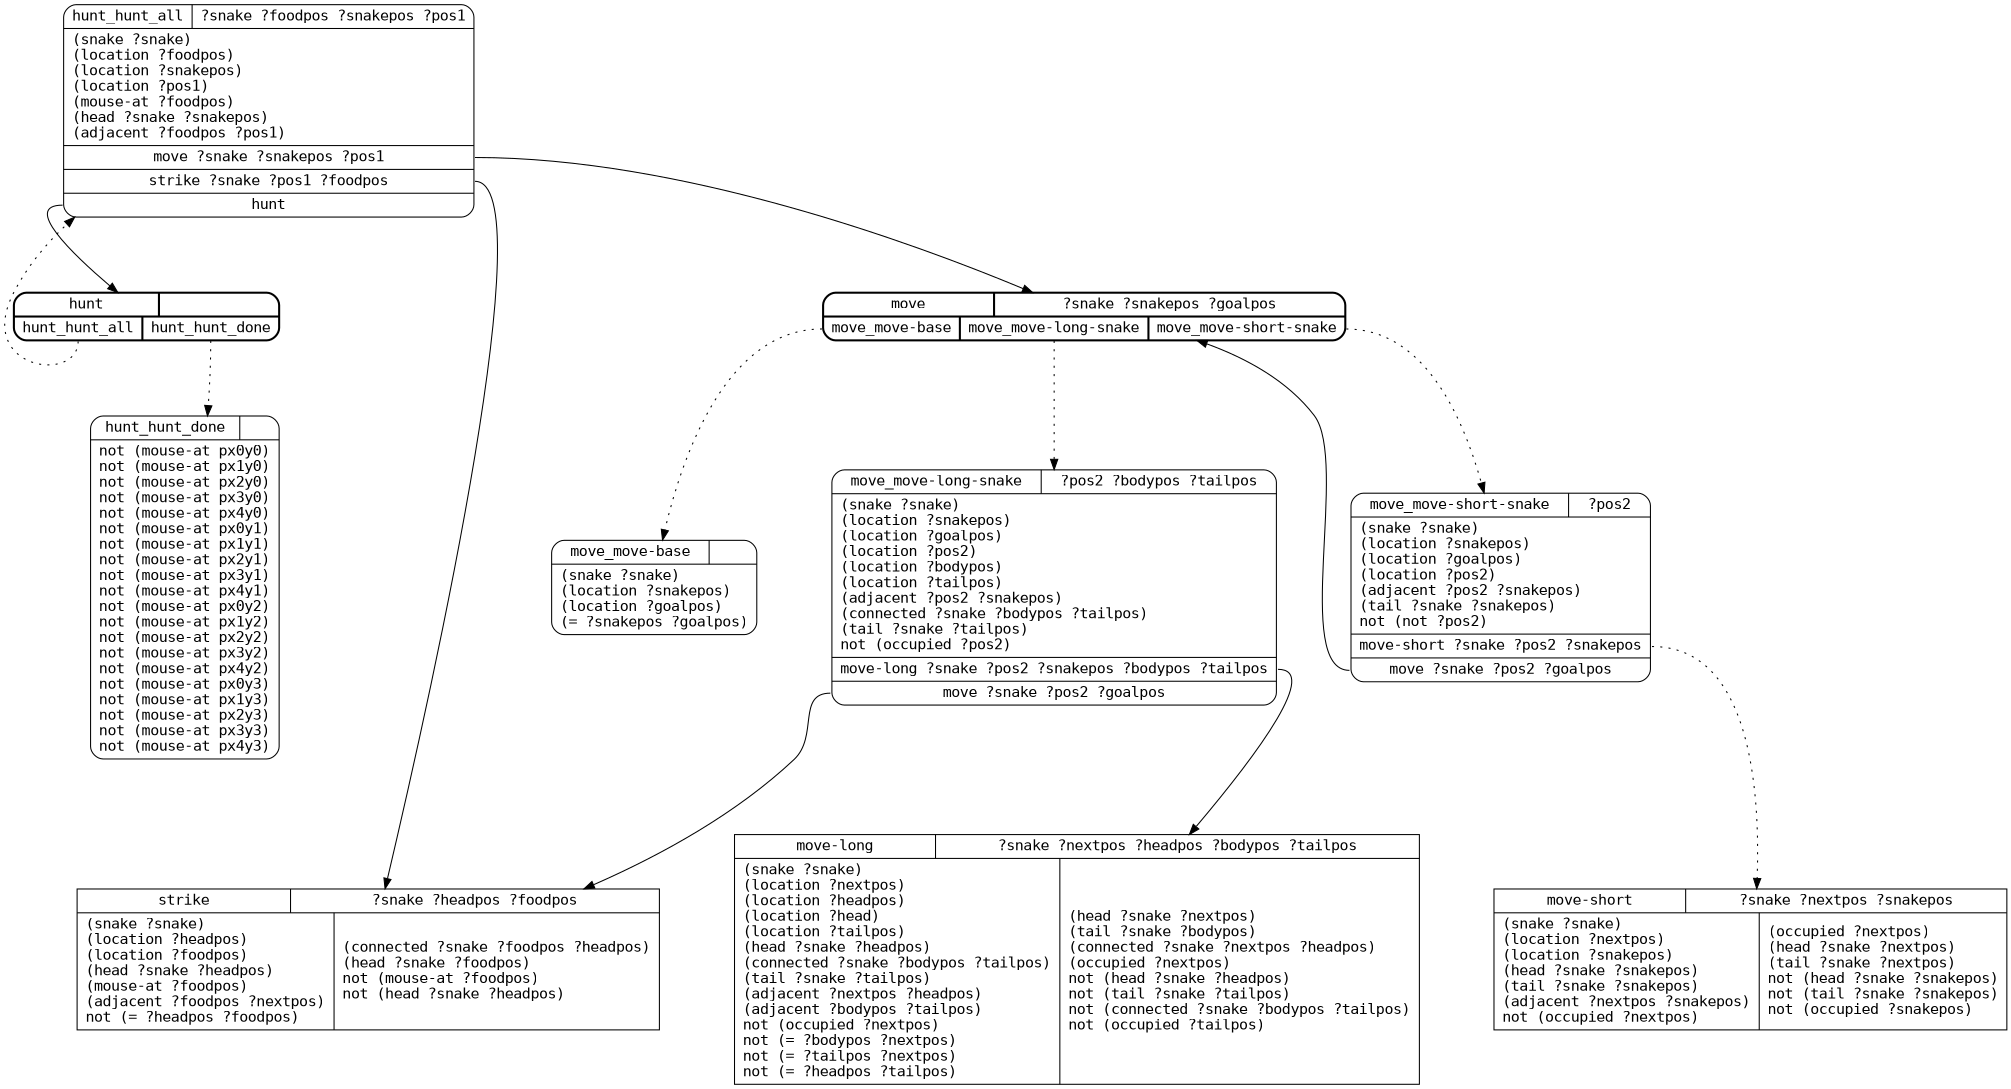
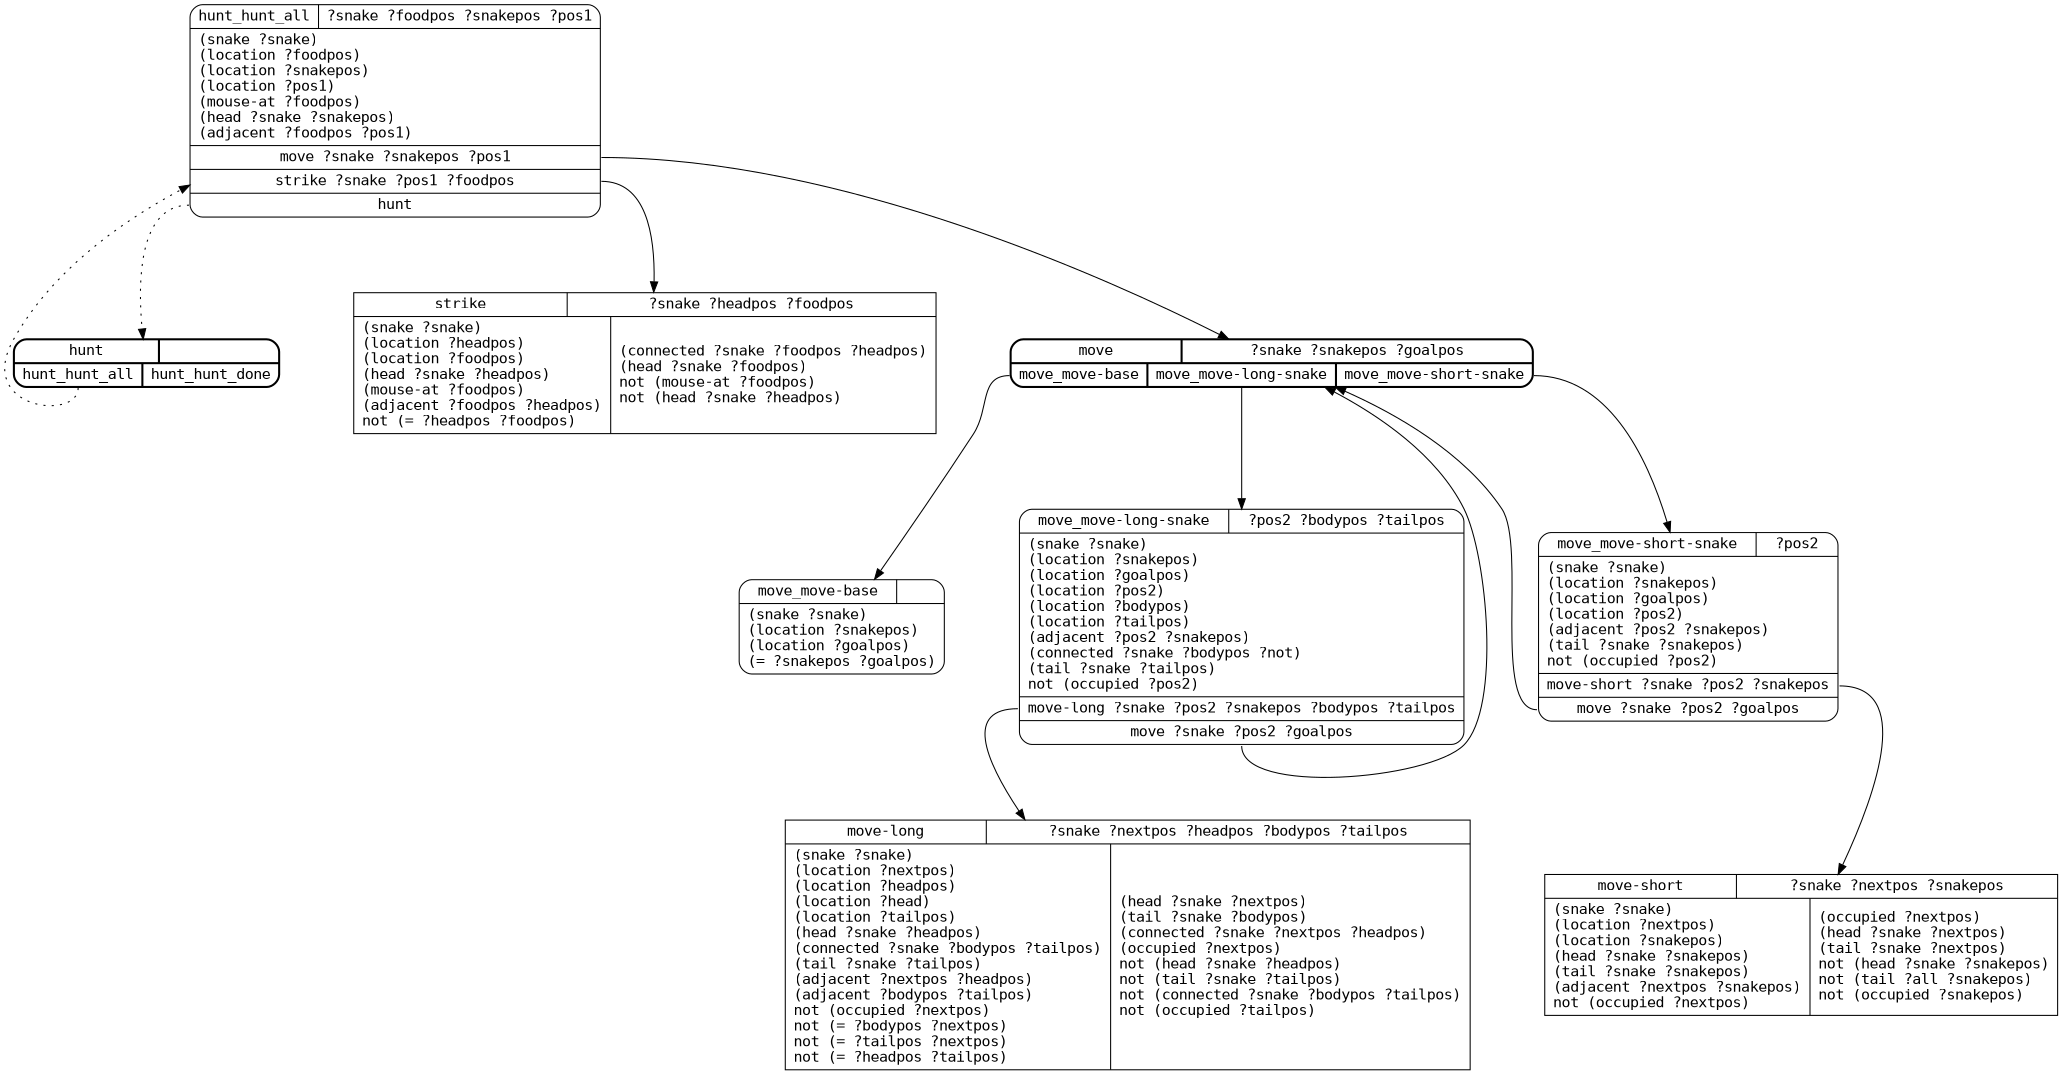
edge "hunt_hunt_all" -> "hunt": style solid -> dotted
edge "move" -> "move_move-short-snake": style dotted -> solid
edge "move" -> "move_move-long-snake": style dotted -> solid
edge "move" -> "move_move-base": style dotted -> solid
node "hunt_hunt_done": removed
node "move_move-long-snake": text "(connected ?snake ?bodypos ?tailpos)" -> "(connected ?snake ?bodypos ?not)"
node "move_move-short-snake": text "not (not ?pos2)" -> "not (occupied ?pos2)"
edge "move_move-short-snake" -> "move-short": style dotted -> solid
edge "move_move-long-snake" -> "strike": now "move_move-long-snake" -> "move"
node "move-short": text "not (tail ?snake ?snakepos)" -> "not (tail ?all ?snakepos)"
node "strike": text "(adjacent ?foodpos ?nextpos)" -> "(adjacent ?foodpos ?headpos)"
